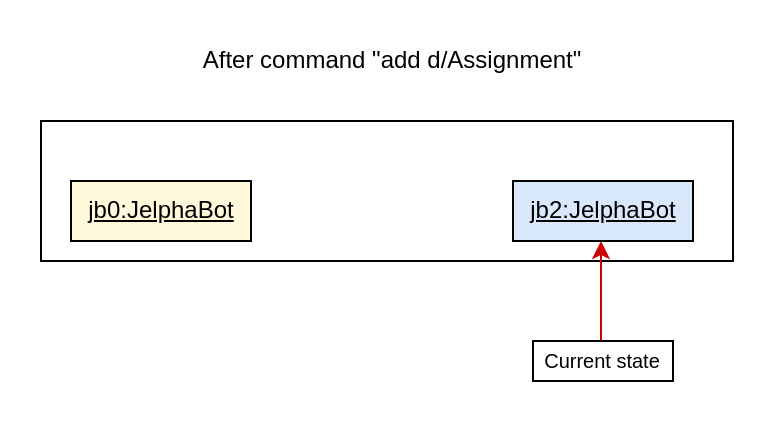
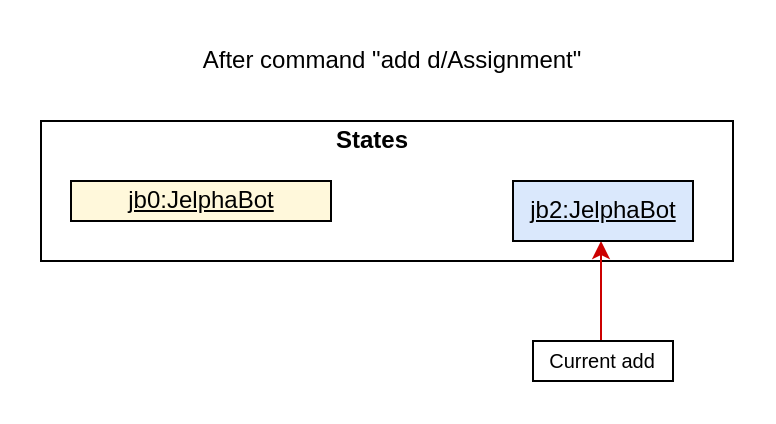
node "States": added
node "jb0:JelphaBot": size 180x60 -> 260x40
node "Current state": label "Current state" -> "Current add"
